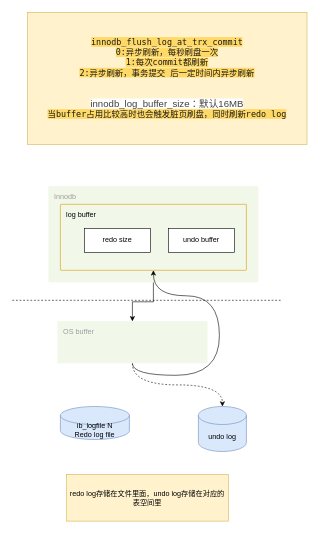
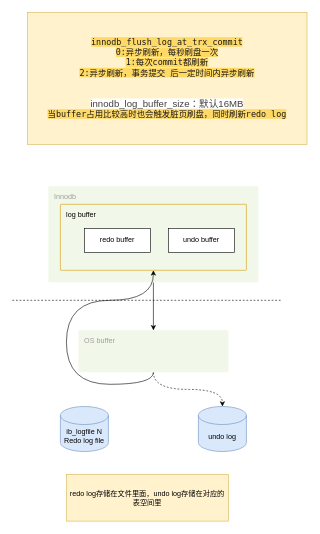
node "redo size": label "redo size" -> "redo buffer"
node "OS buffer": moved (132, 342) -> (153, 351)
node "ib_logfile N Redo log file": size 69x33 -> 48x45
